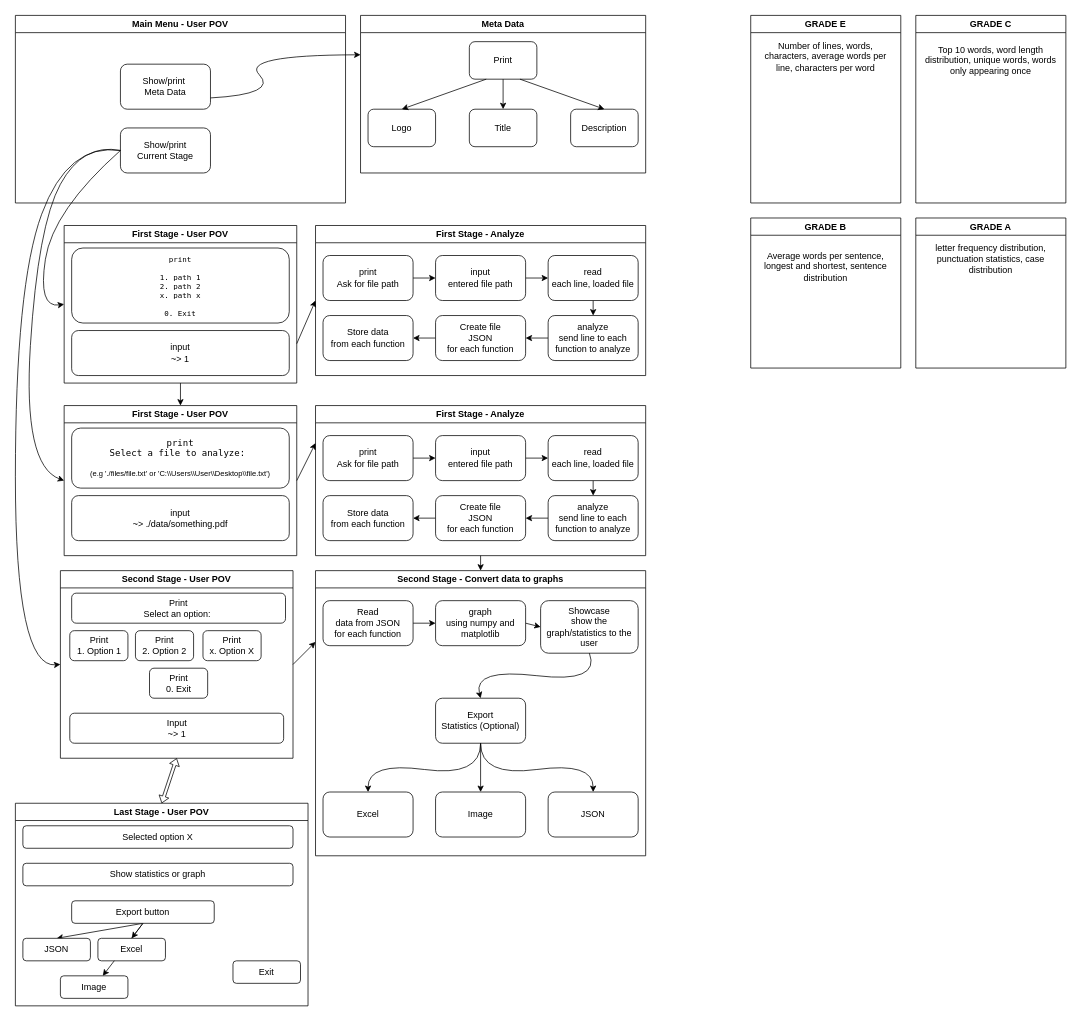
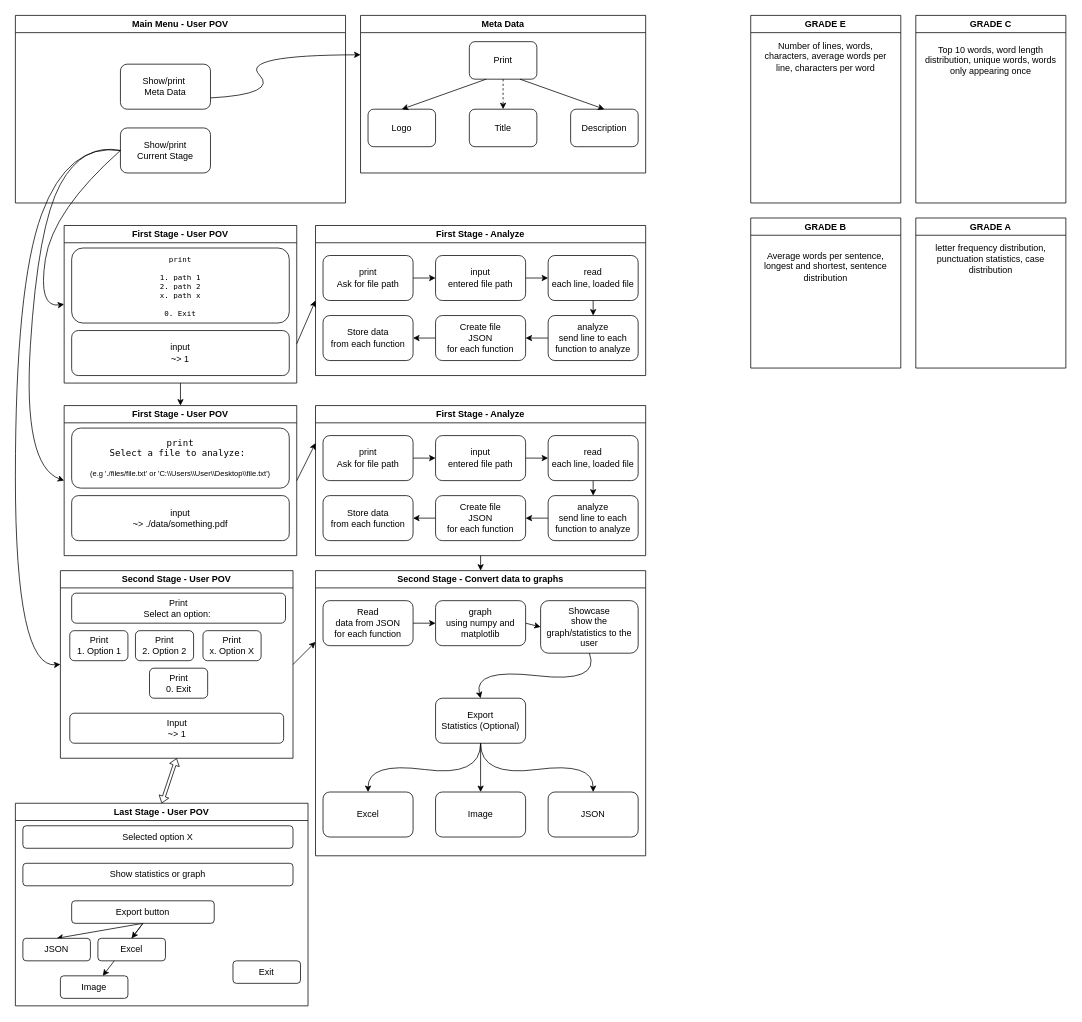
edge "Print" -> "Title": style solid -> dashed
